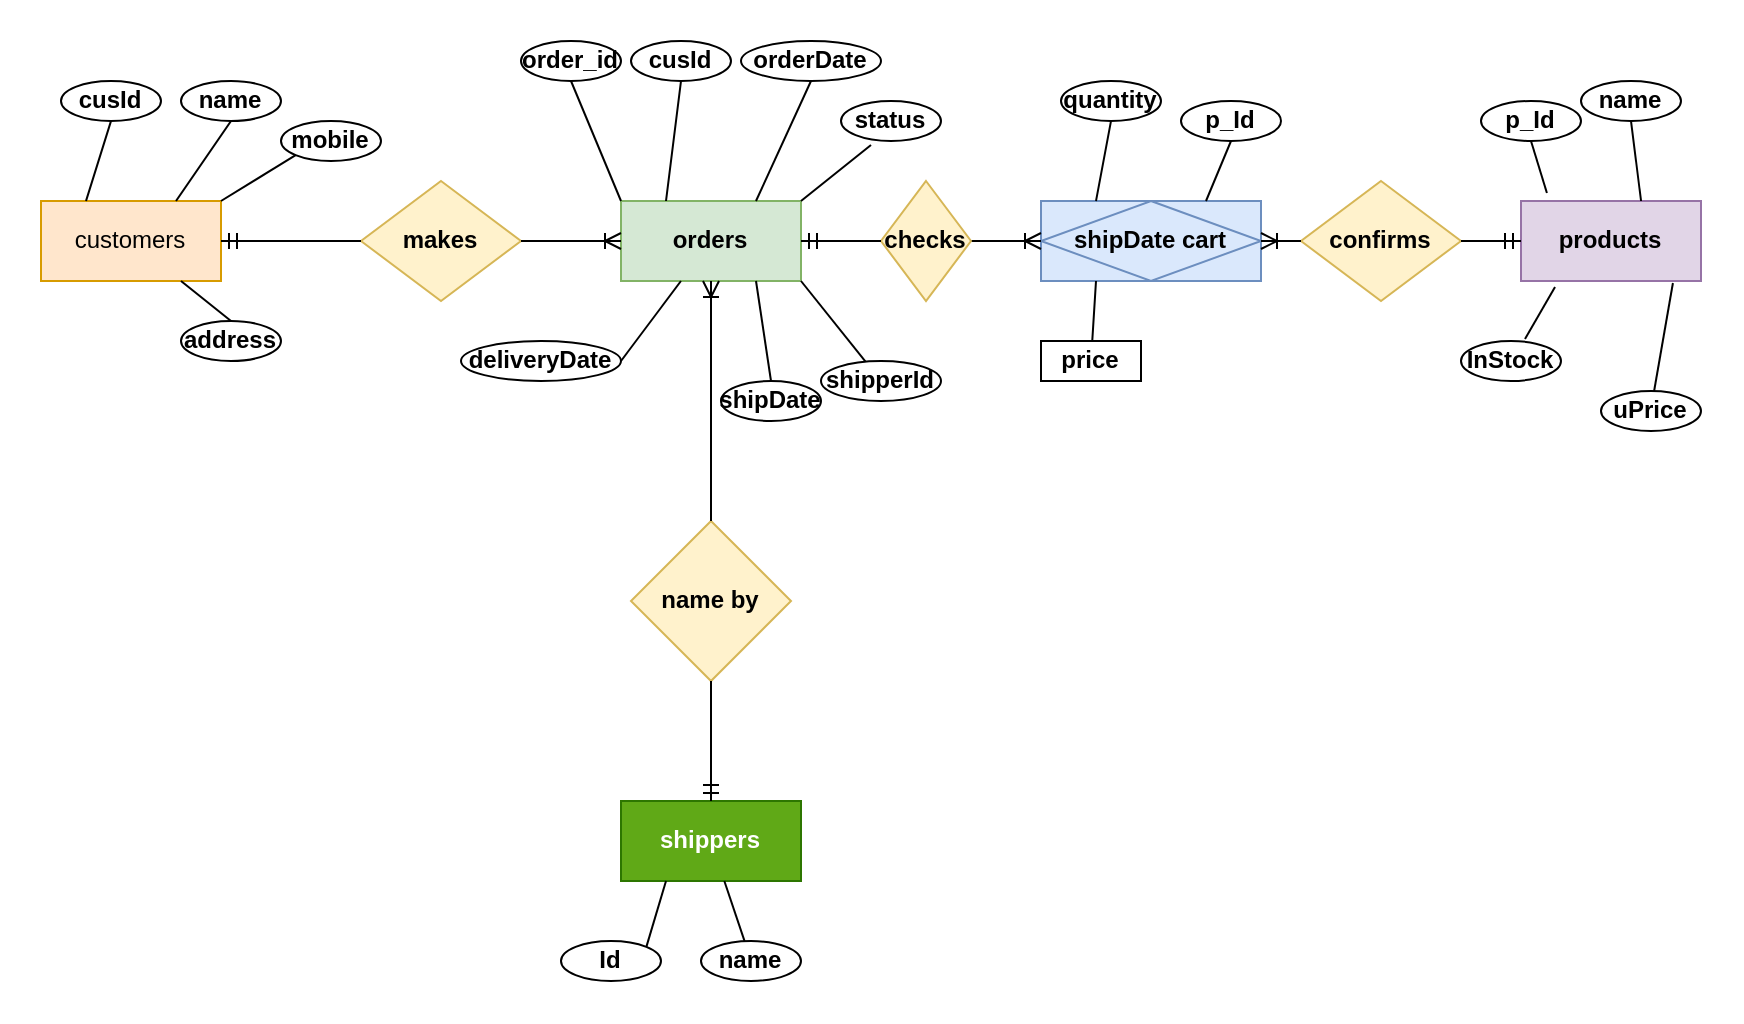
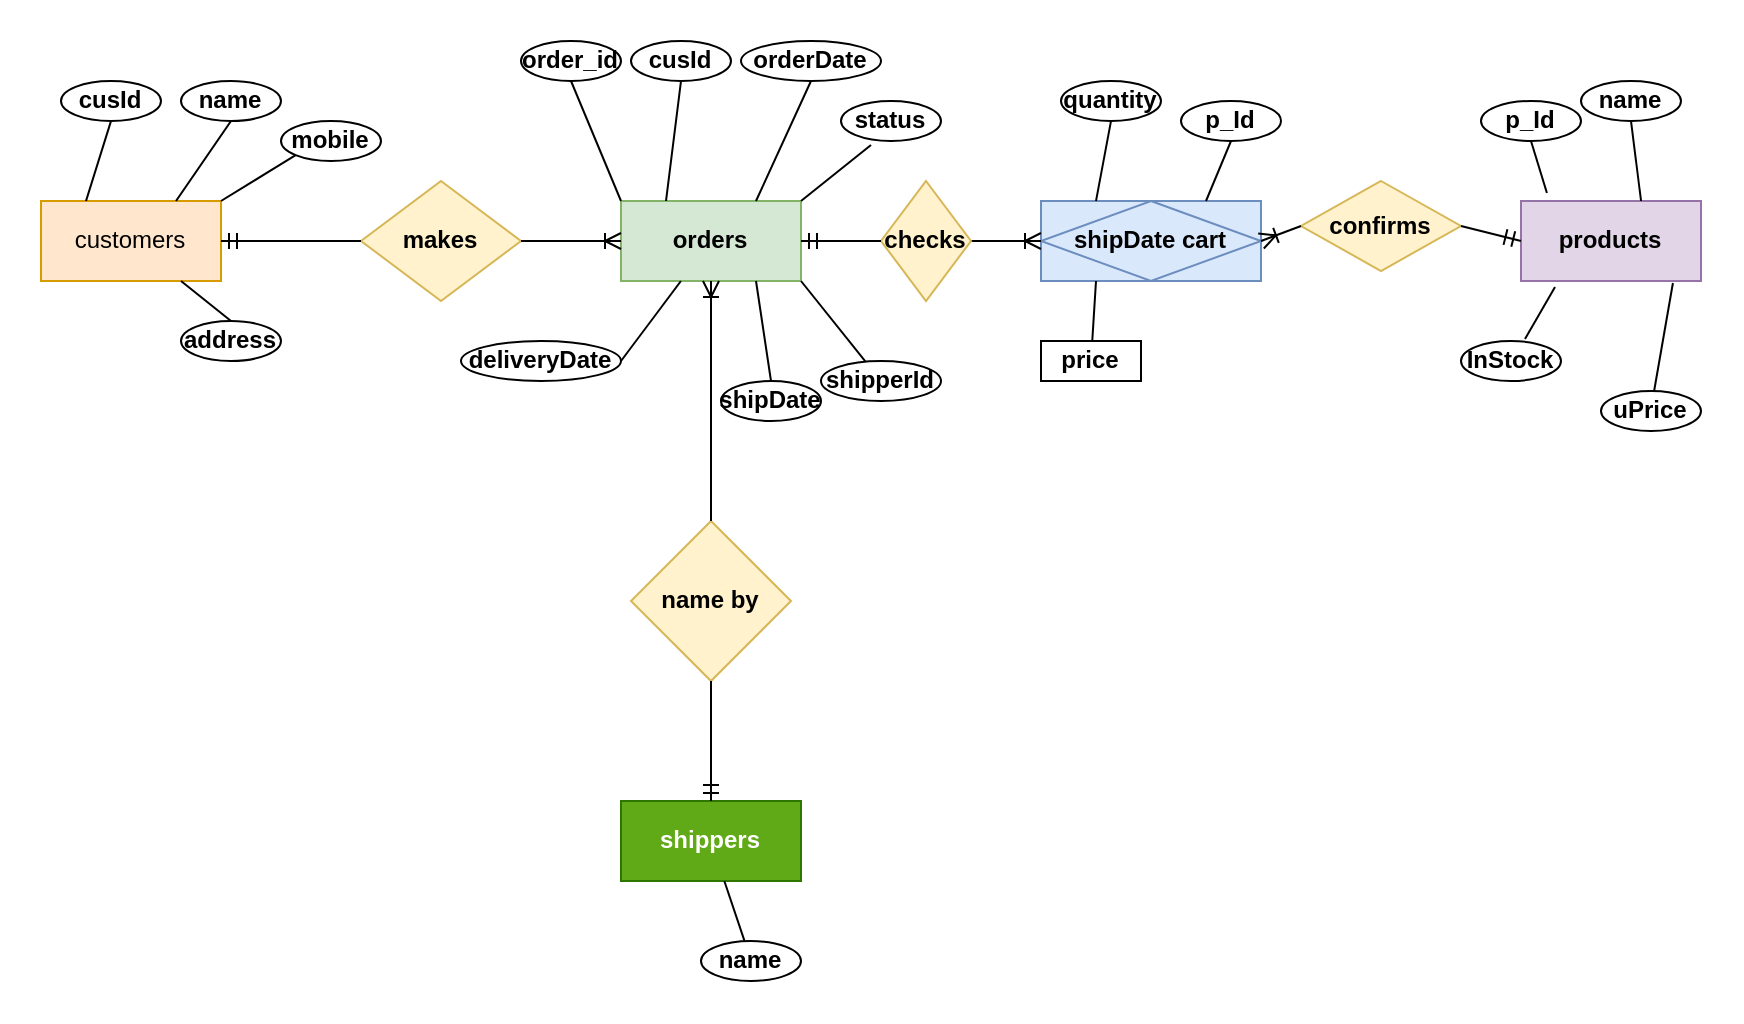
node "confirms": size 160x120 -> 160x90
edge "shippers" -- "Id": removed
node "Id": removed
